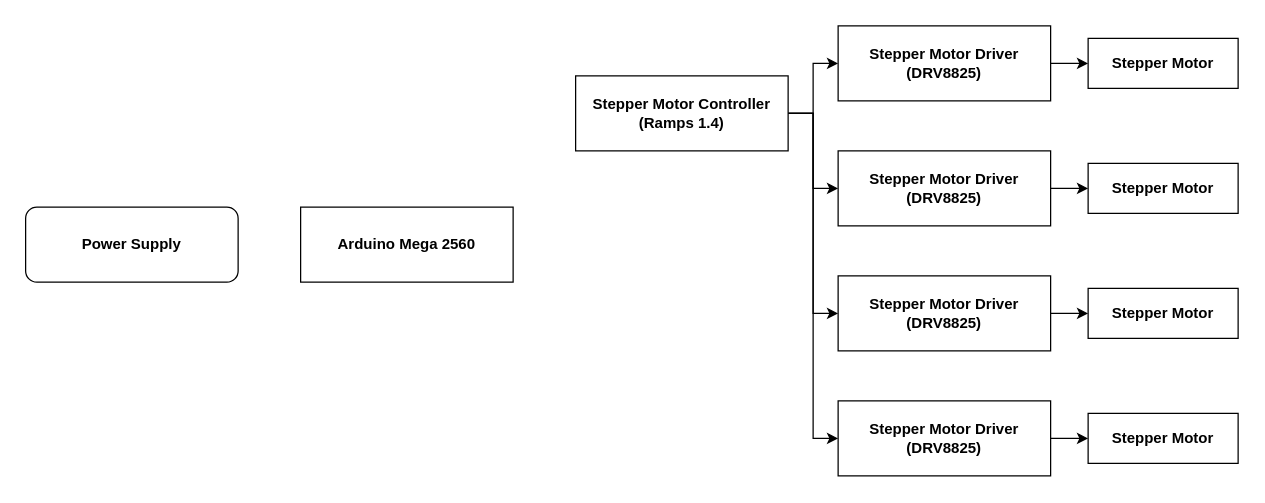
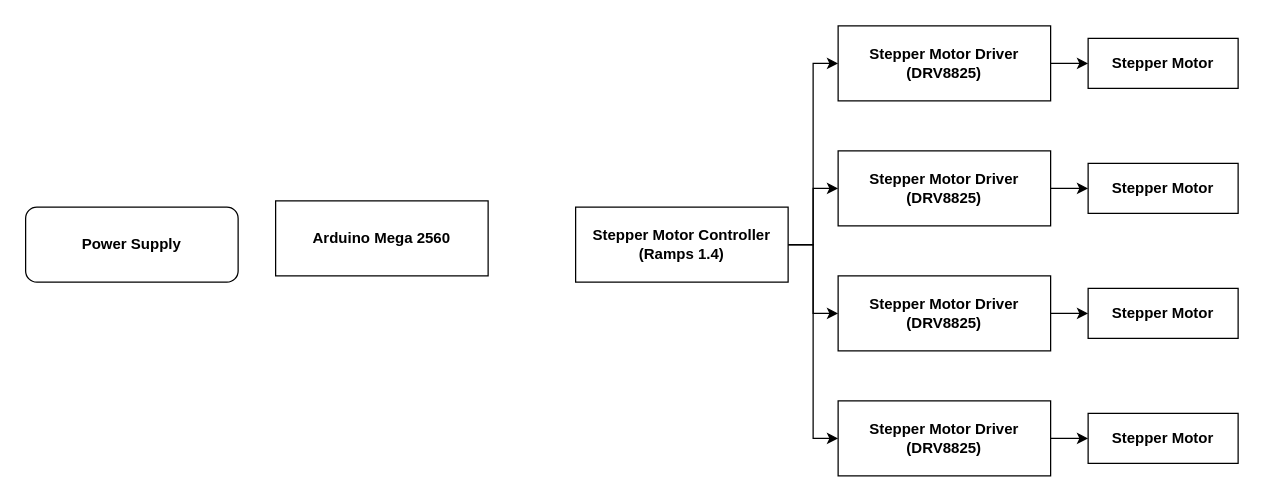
node "Stepper Motor Controller (Ramps 1.4)": moved (682, 113) -> (682, 244)
node "Arduino Mega 2560": moved (407, 244) -> (382, 238)
